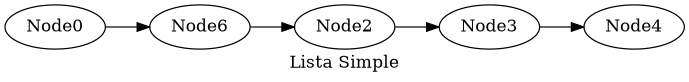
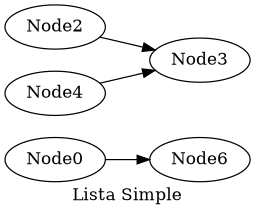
edge "Node6" -> "Node2": removed
edge "Node3" -> "Node4": reversed
